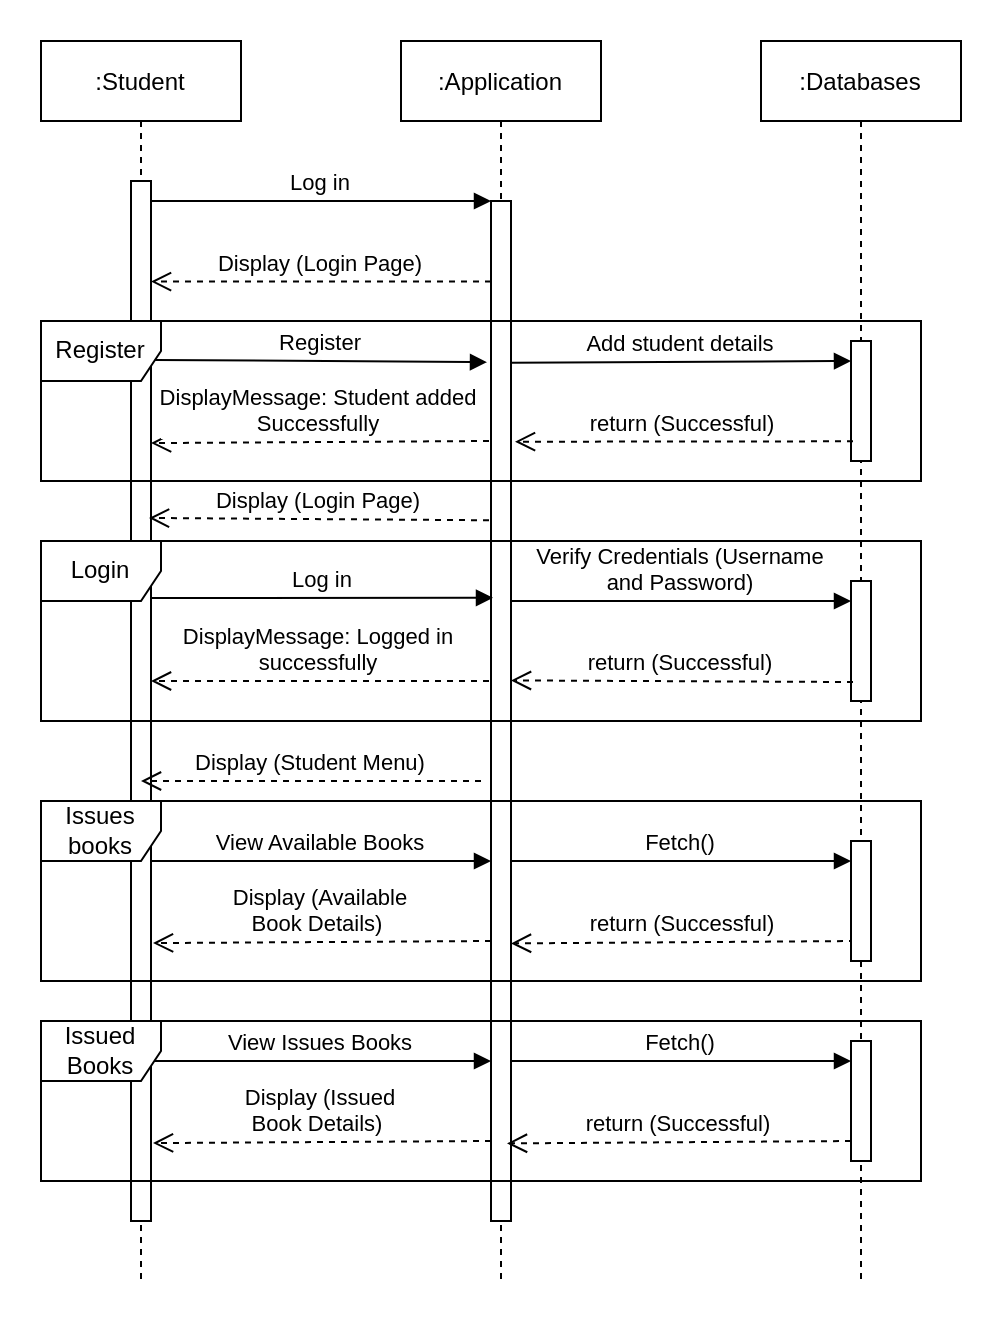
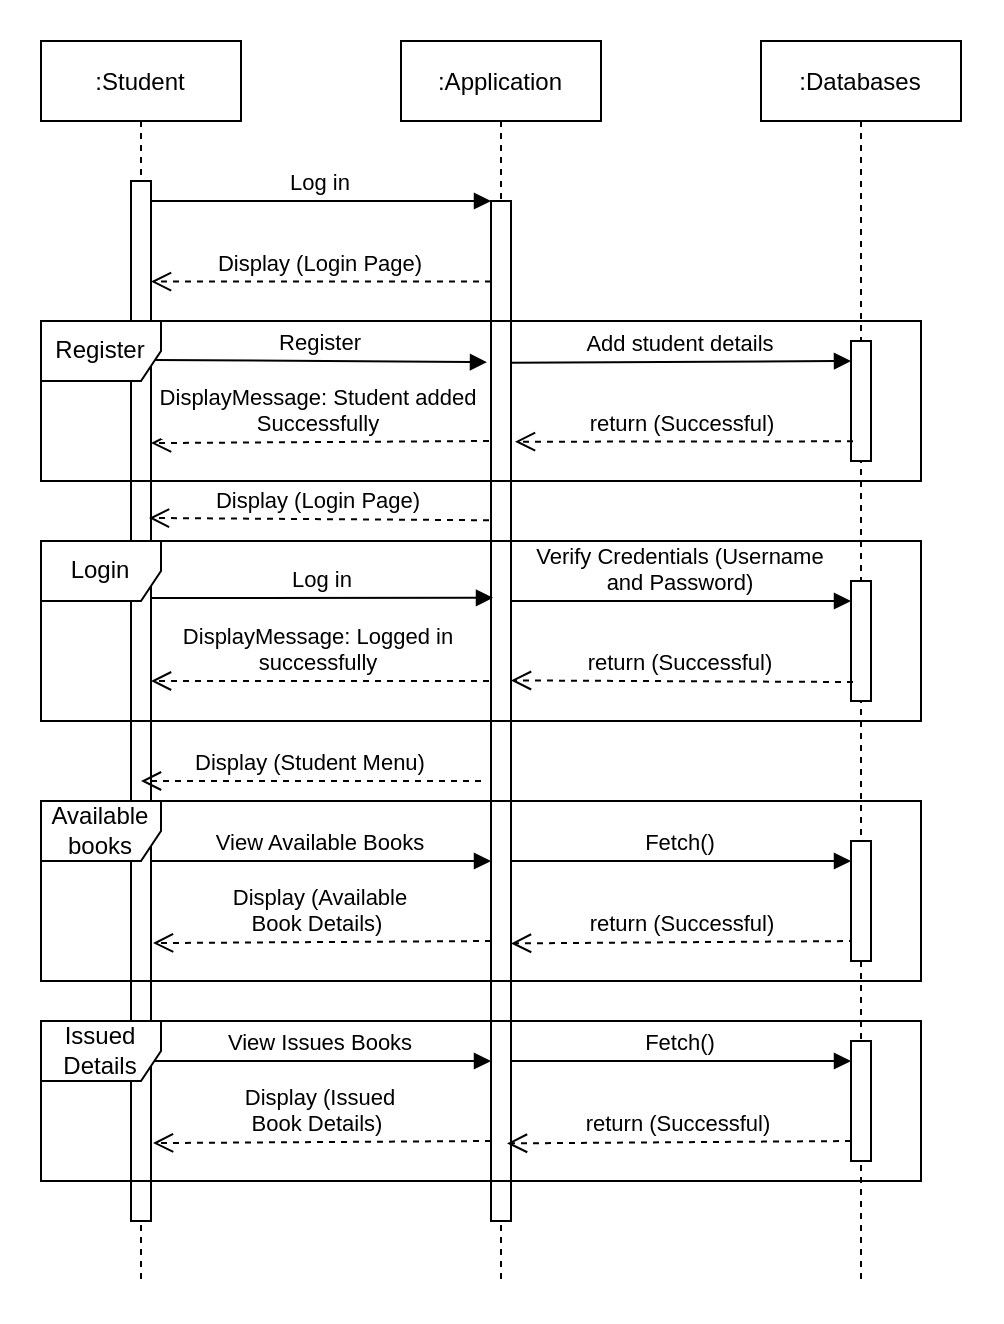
node "Issues books": label "Issues books" -> "Available books"
node "Issued Books": label "Issued Books" -> "Issued Details"
